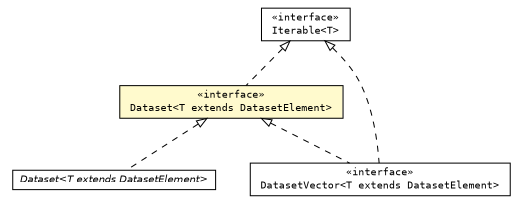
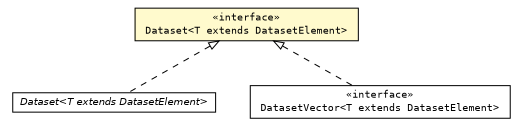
node "Iterable<T>": removed
